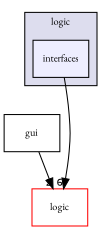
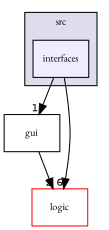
cluster "logic": label "logic" -> "src"
edge "interfaces" -> "gui": added
